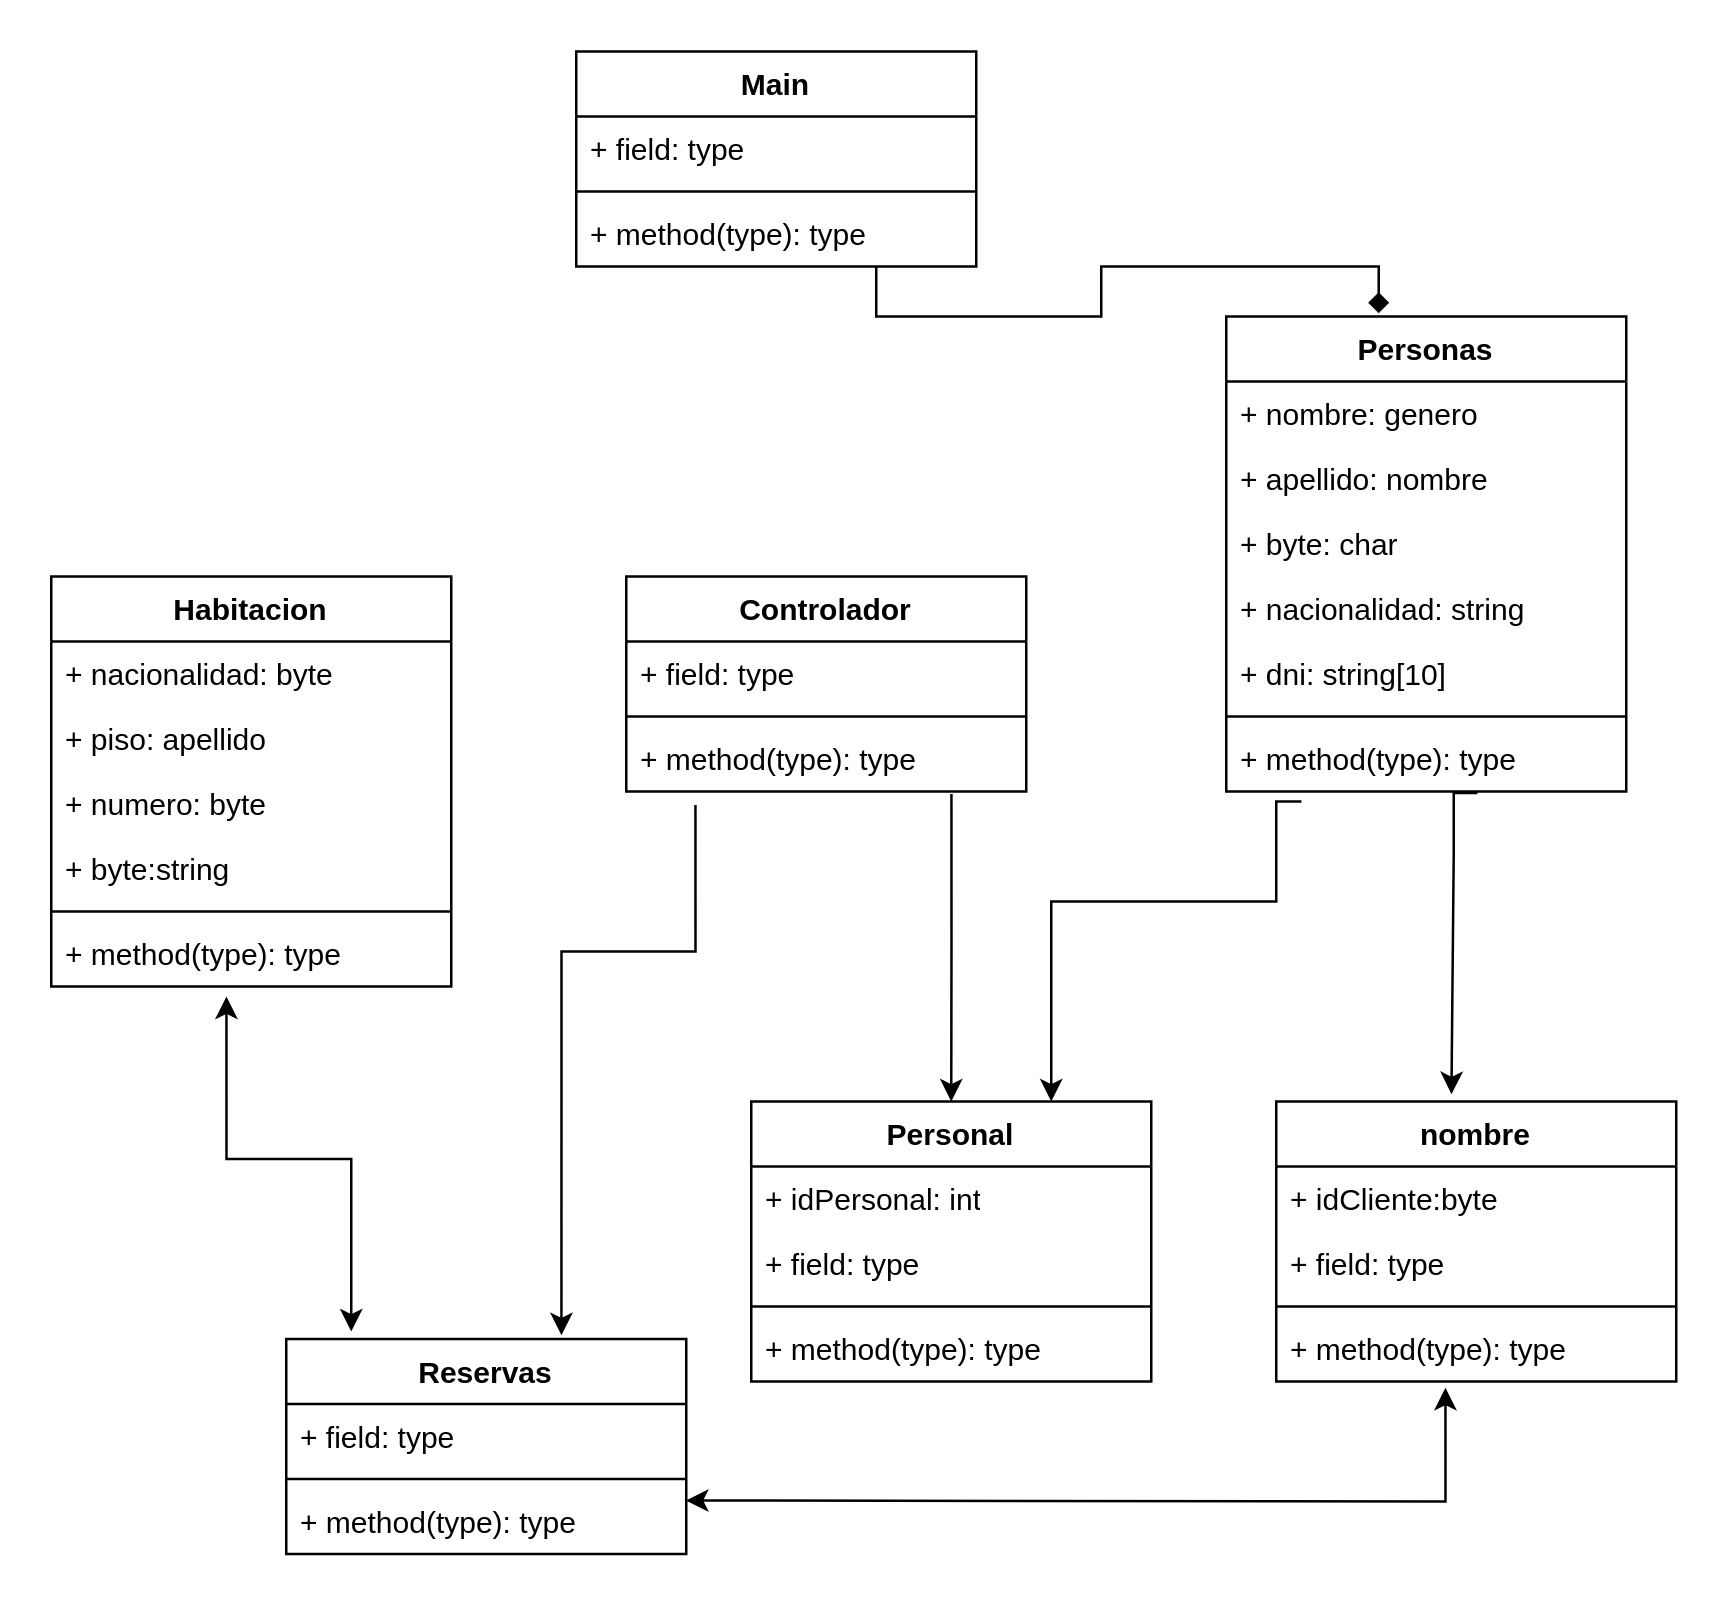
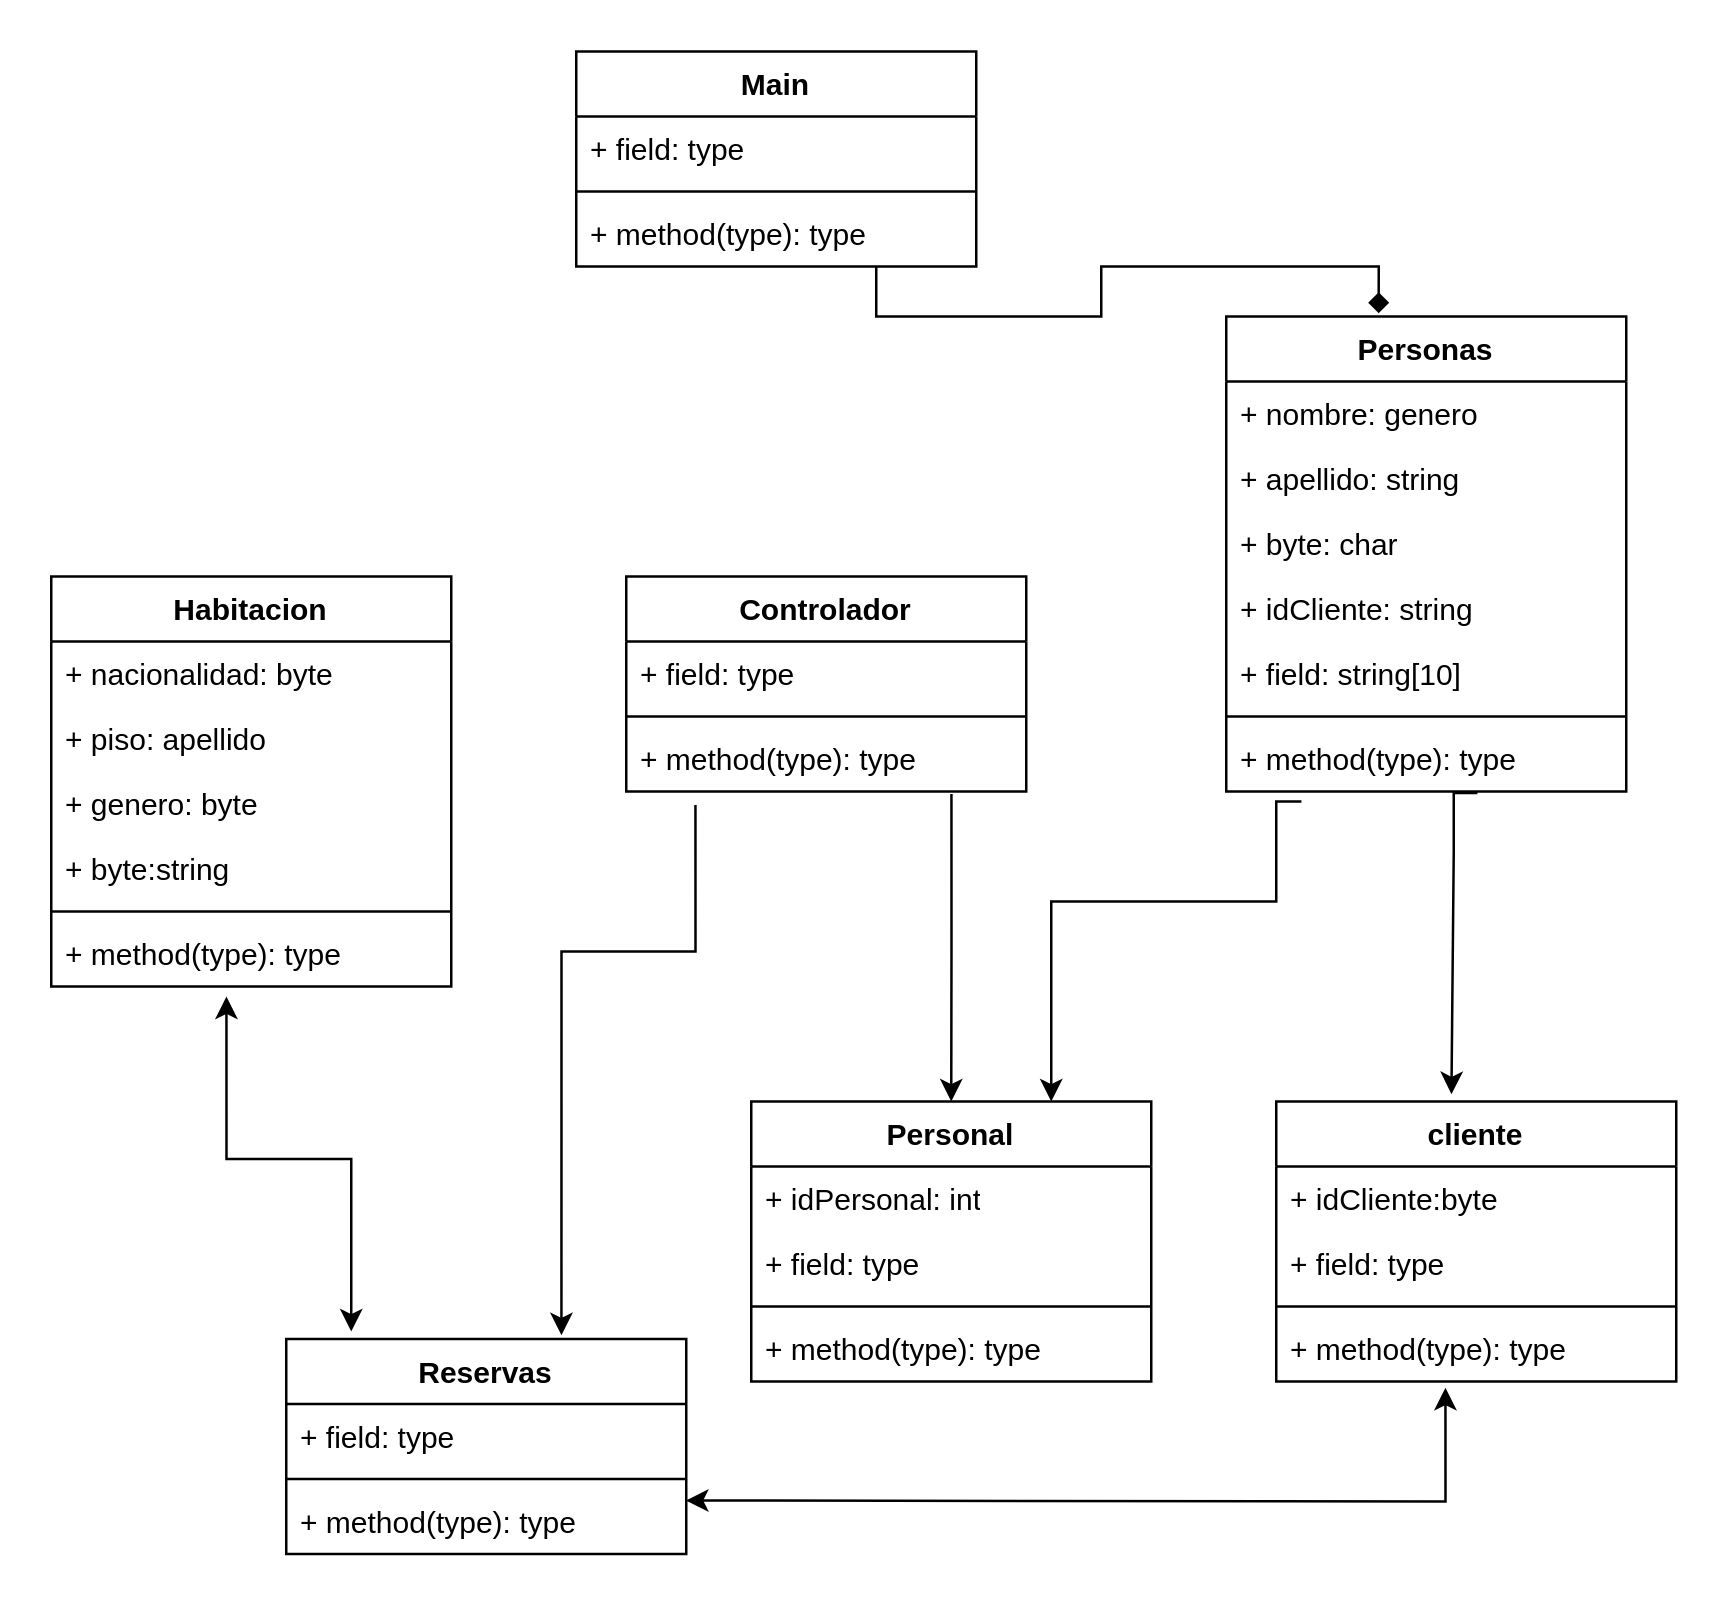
node "+ apellido: nombre": label "+ apellido: nombre" -> "+ apellido: string"
node "+ nacionalidad: string": label "+ nacionalidad: string" -> "+ idCliente: string"
node "+ dni: string[10]": label "+ dni: string[10]" -> "+ field: string[10]"
node "+ numero: byte": label "+ numero: byte" -> "+ genero: byte"
node "nombre": label "nombre" -> "cliente"
